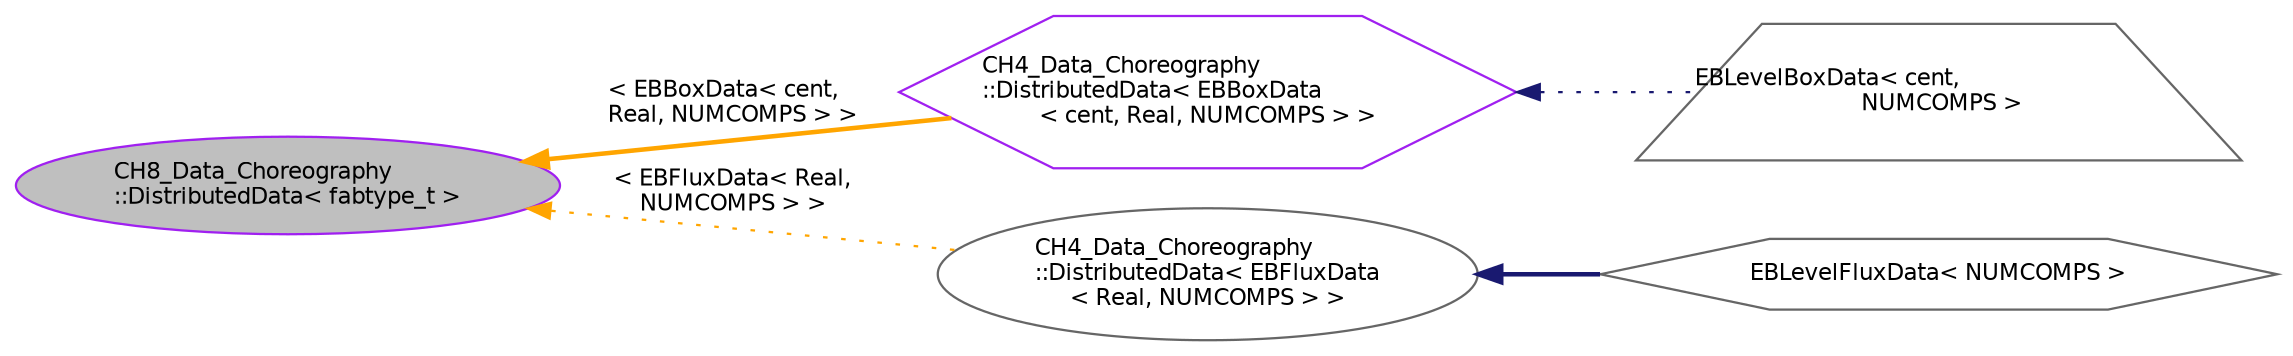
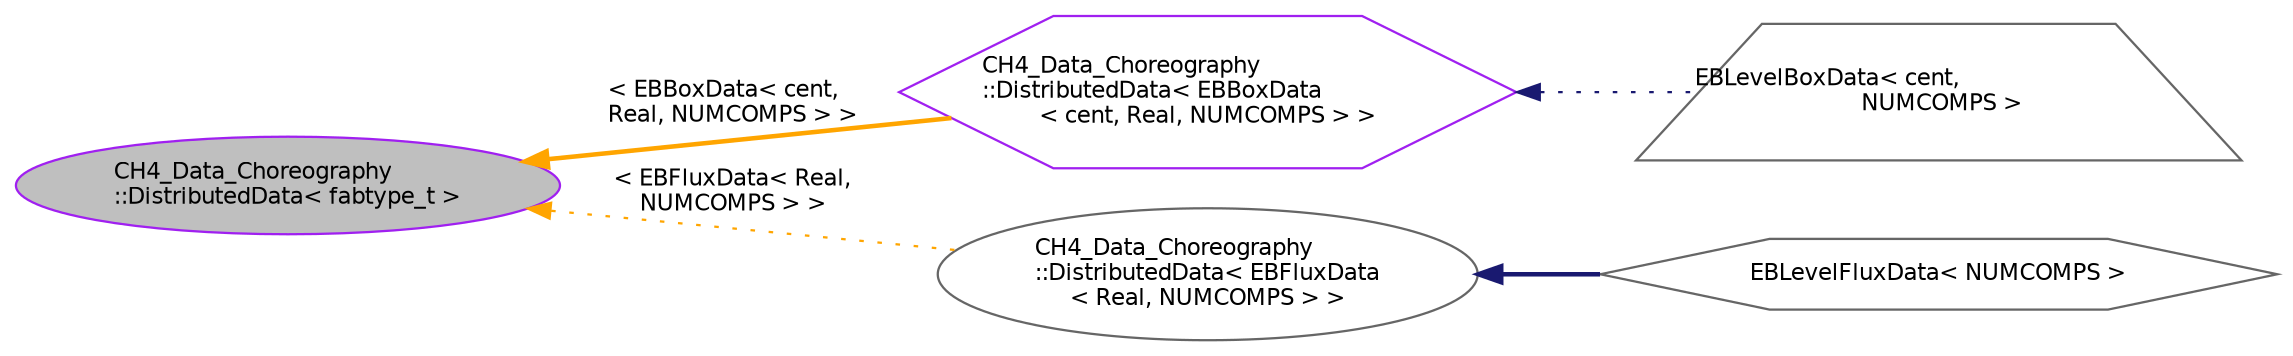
node "CH8_Data_Choreography ::DistributedData< fabtype_t >": label "CH8_Data_Choreography ::DistributedData< fabtype_t >" -> "CH4_Data_Choreography ::DistributedData< fabtype_t >"
